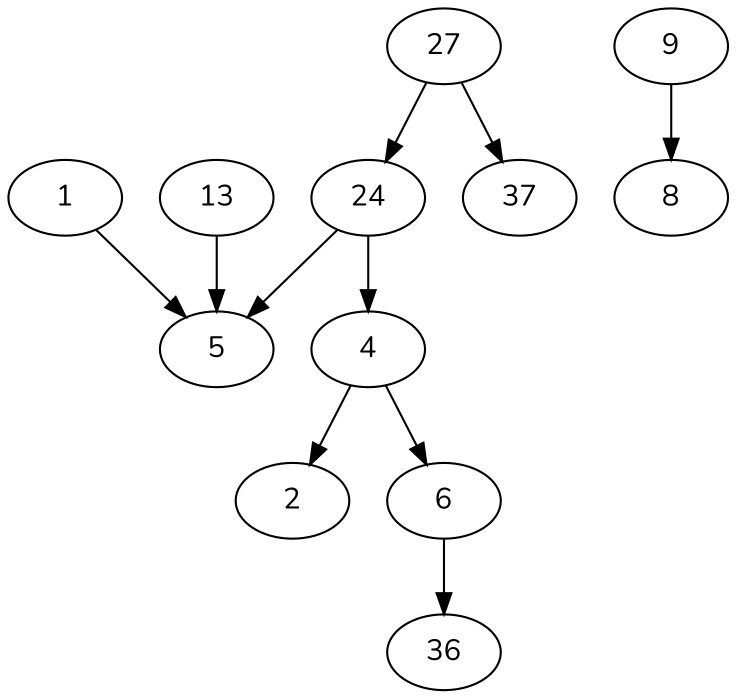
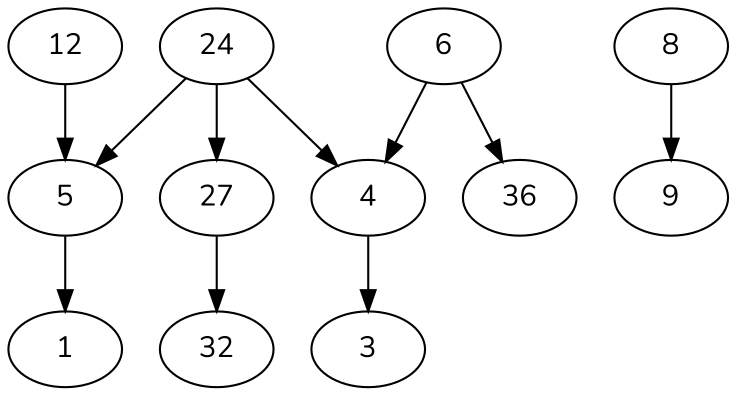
edge "9" -> "8": reversed
edge "27" -> "24": reversed
node "13": label "13" -> "12"
node "37": label "37" -> "32"
edge "1" -> "5": reversed
edge "4" -> "6": reversed
node "2": label "2" -> "3"
